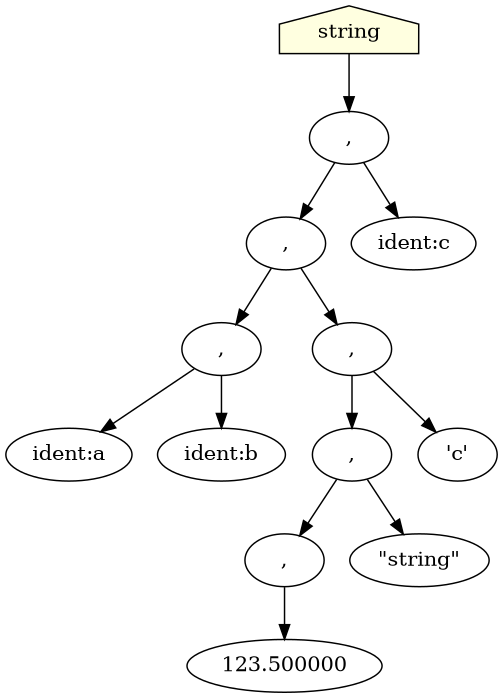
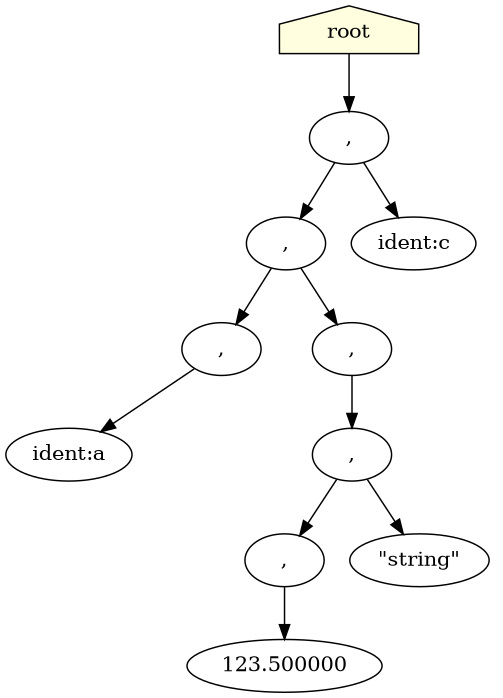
node "string": label "string" -> "root"
node "ident:b": removed
node "'c'": removed
